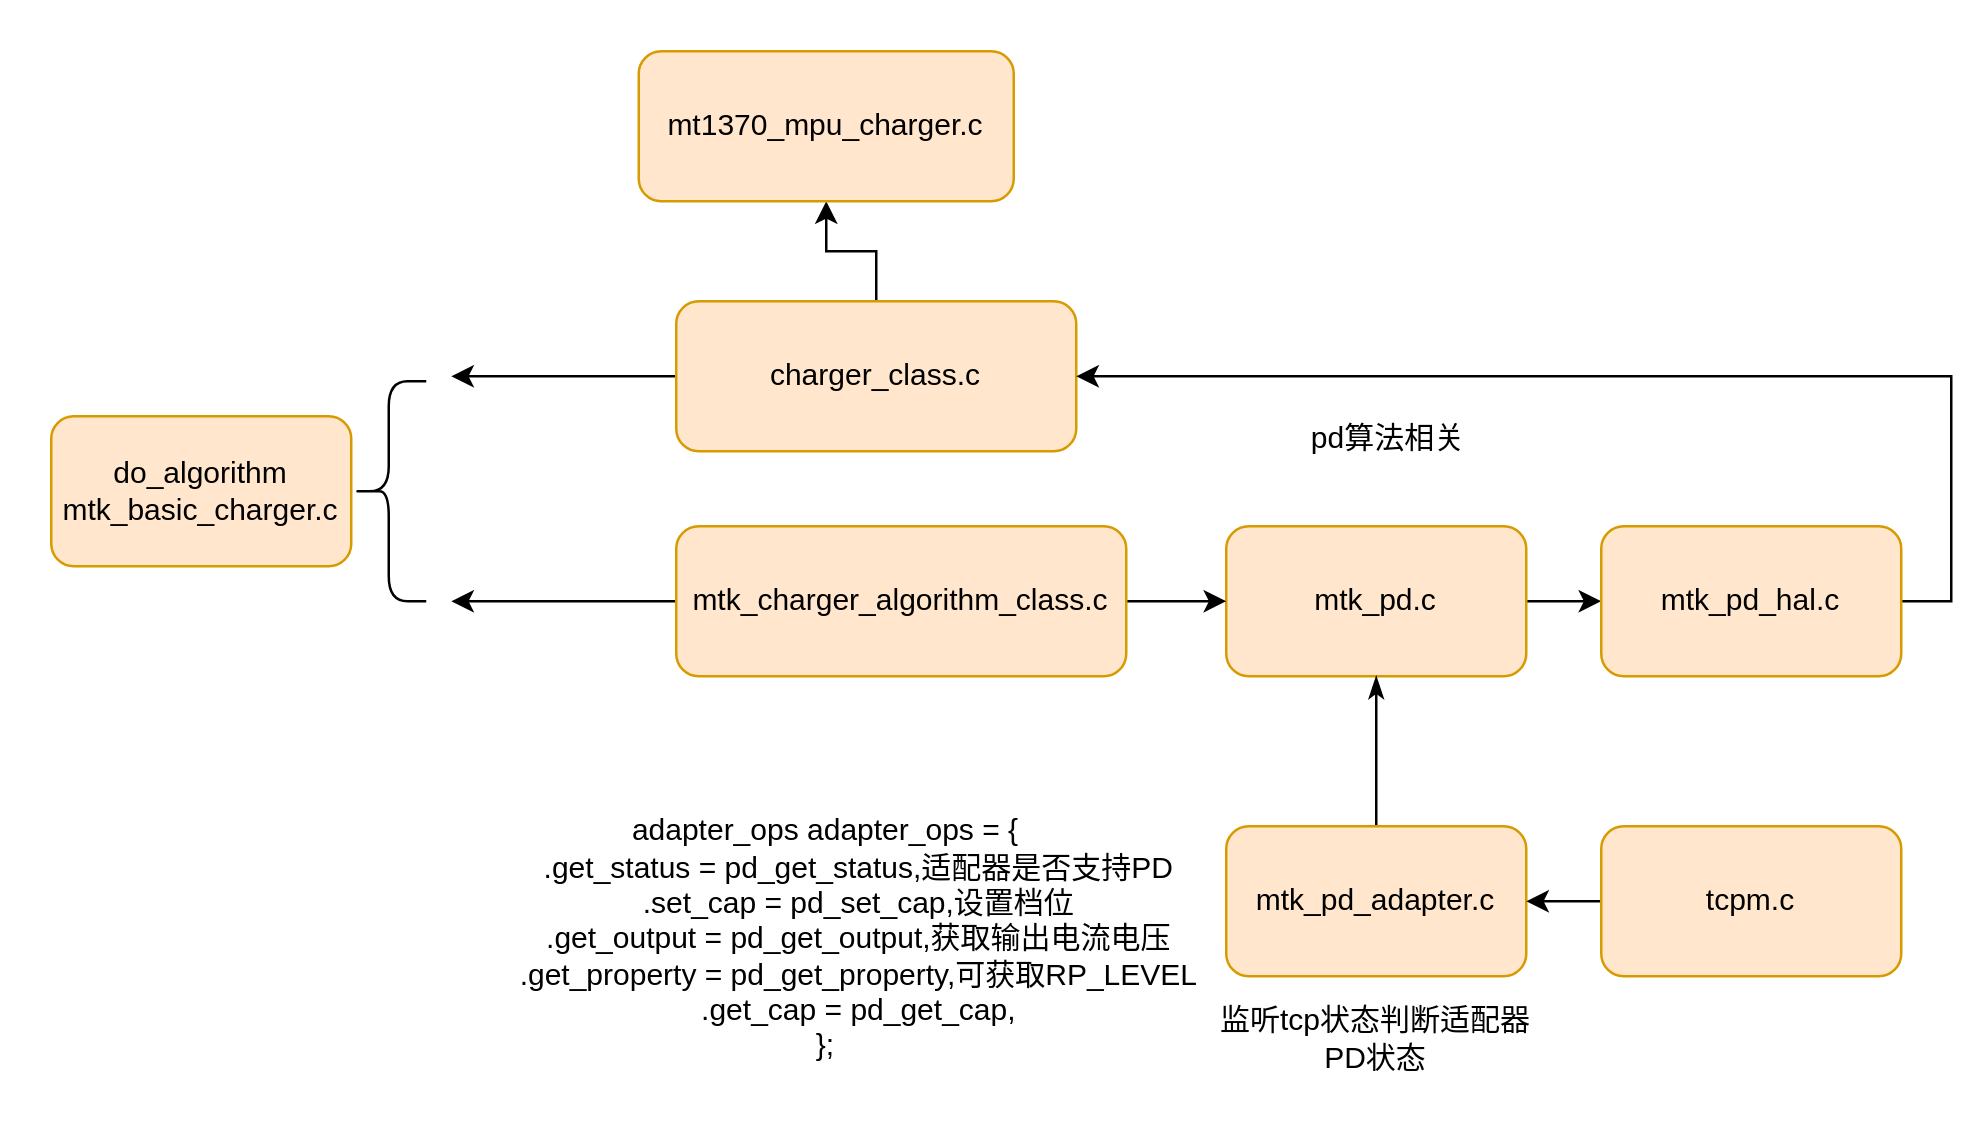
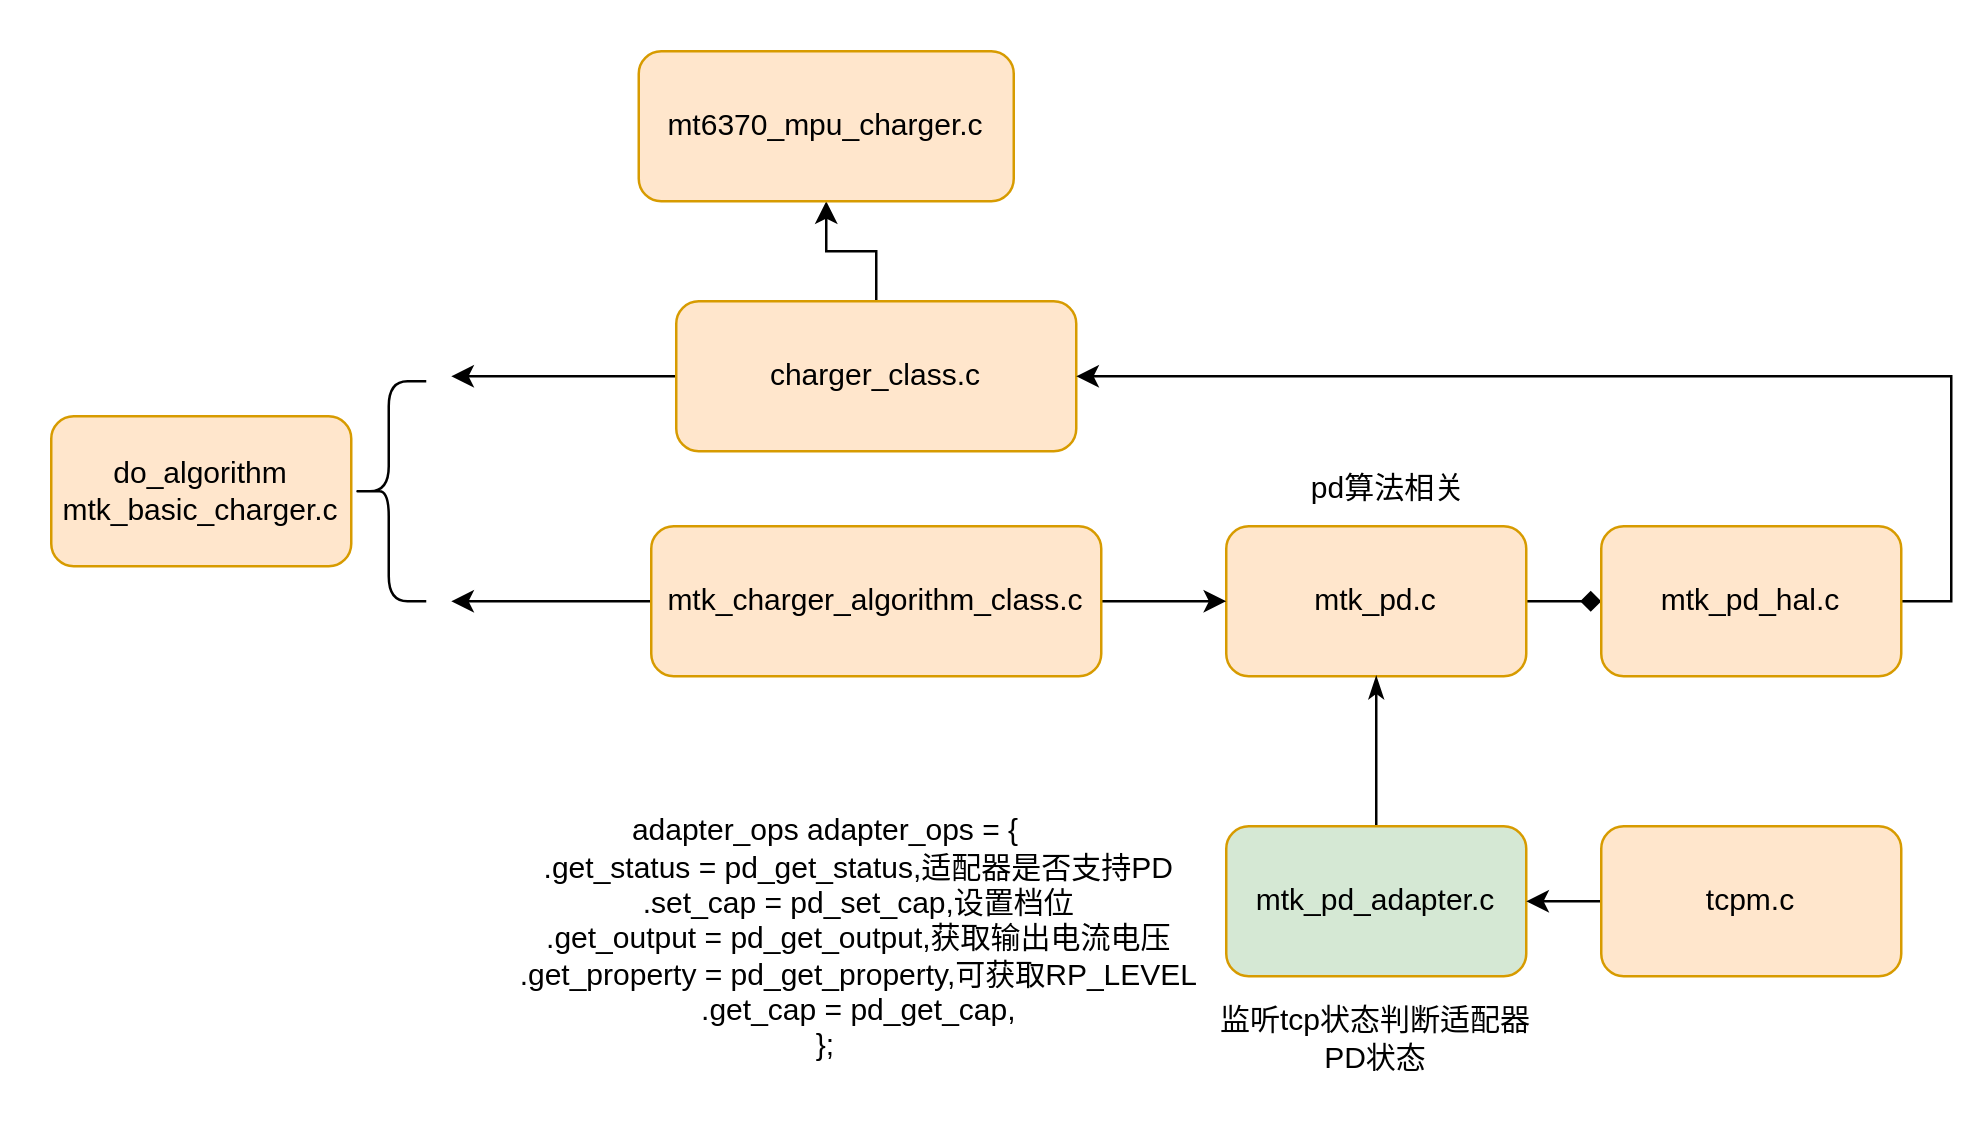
node "mt1370_mpu_charger.c": label "mt1370_mpu_charger.c" -> "mt6370_mpu_charger.c"
node "pd算法相关": moved (1389, 439) -> (1389, 489)
node "mtk_charger_algorithm_class.c": moved (901, 601) -> (876, 601)
edge "mtk_pd.c" -> "mtk_pd_hal.c": arrowhead classic -> diamond
node "mtk_pd_adapter.c": fillcolor #ffe6cc -> #d5e8d4
